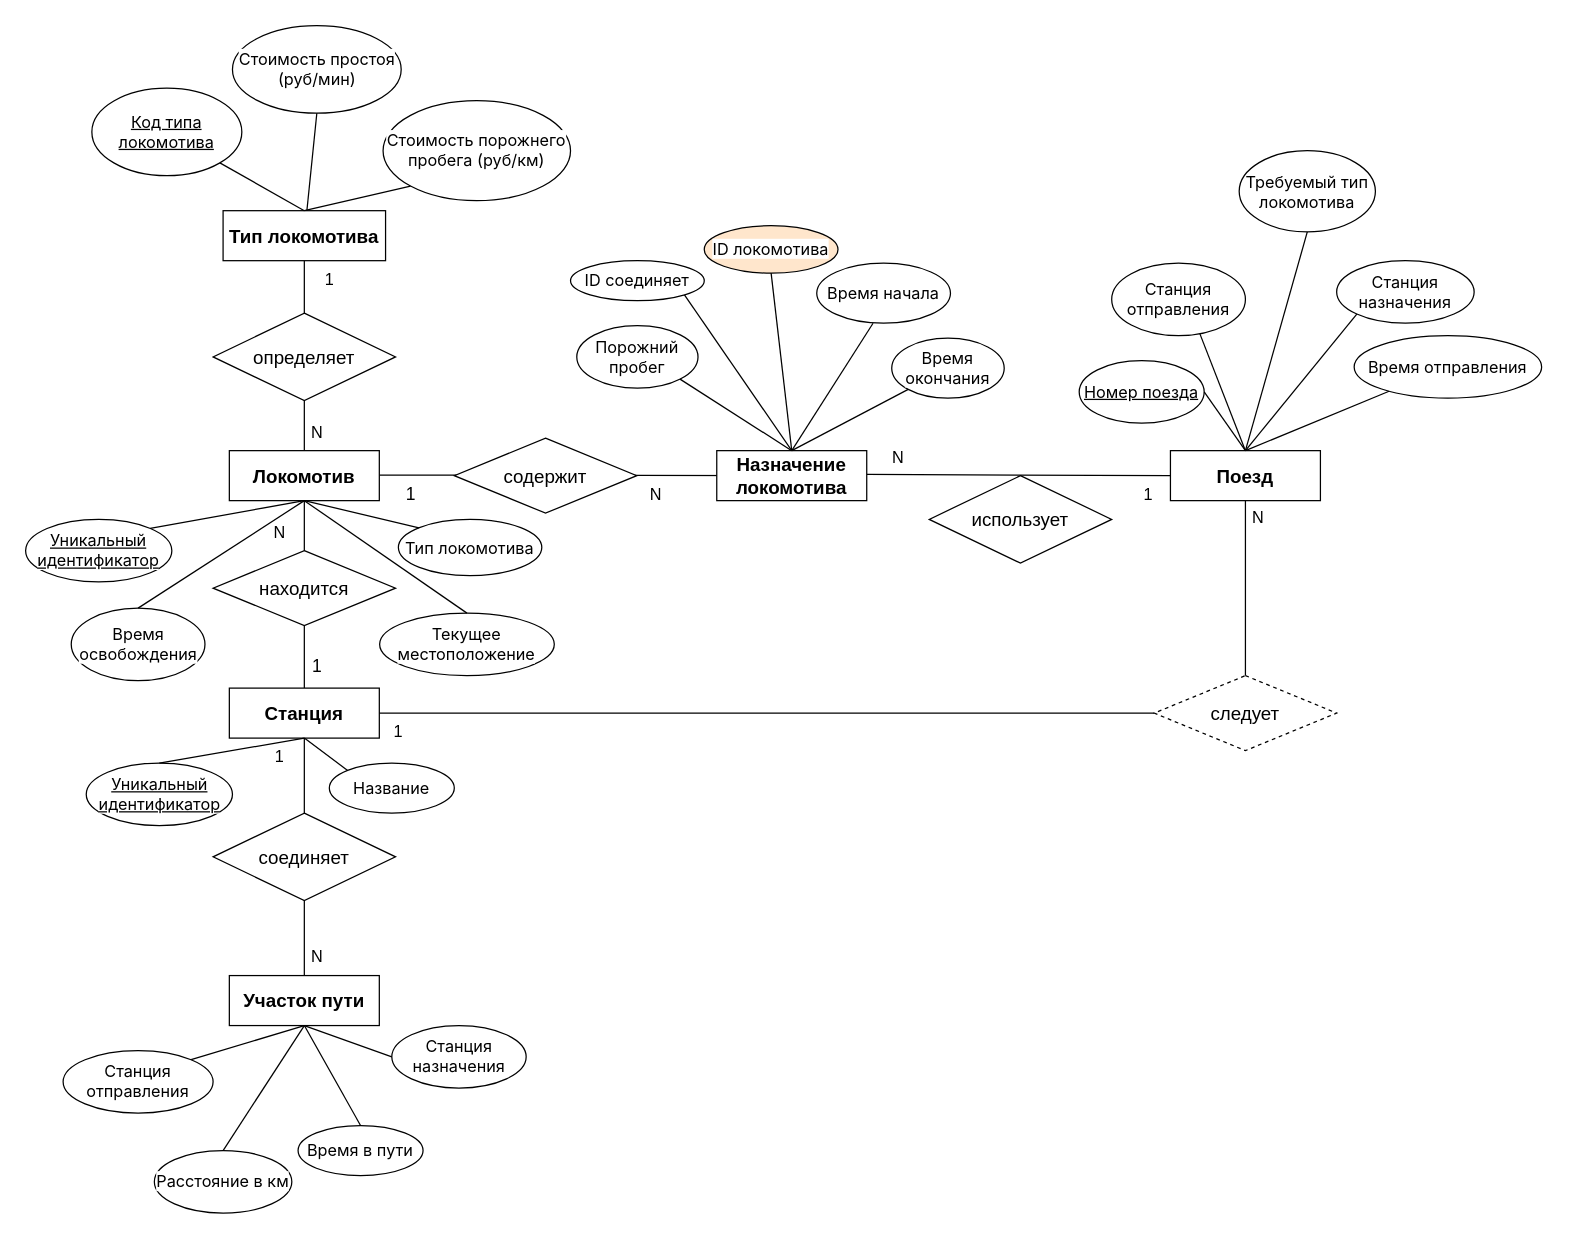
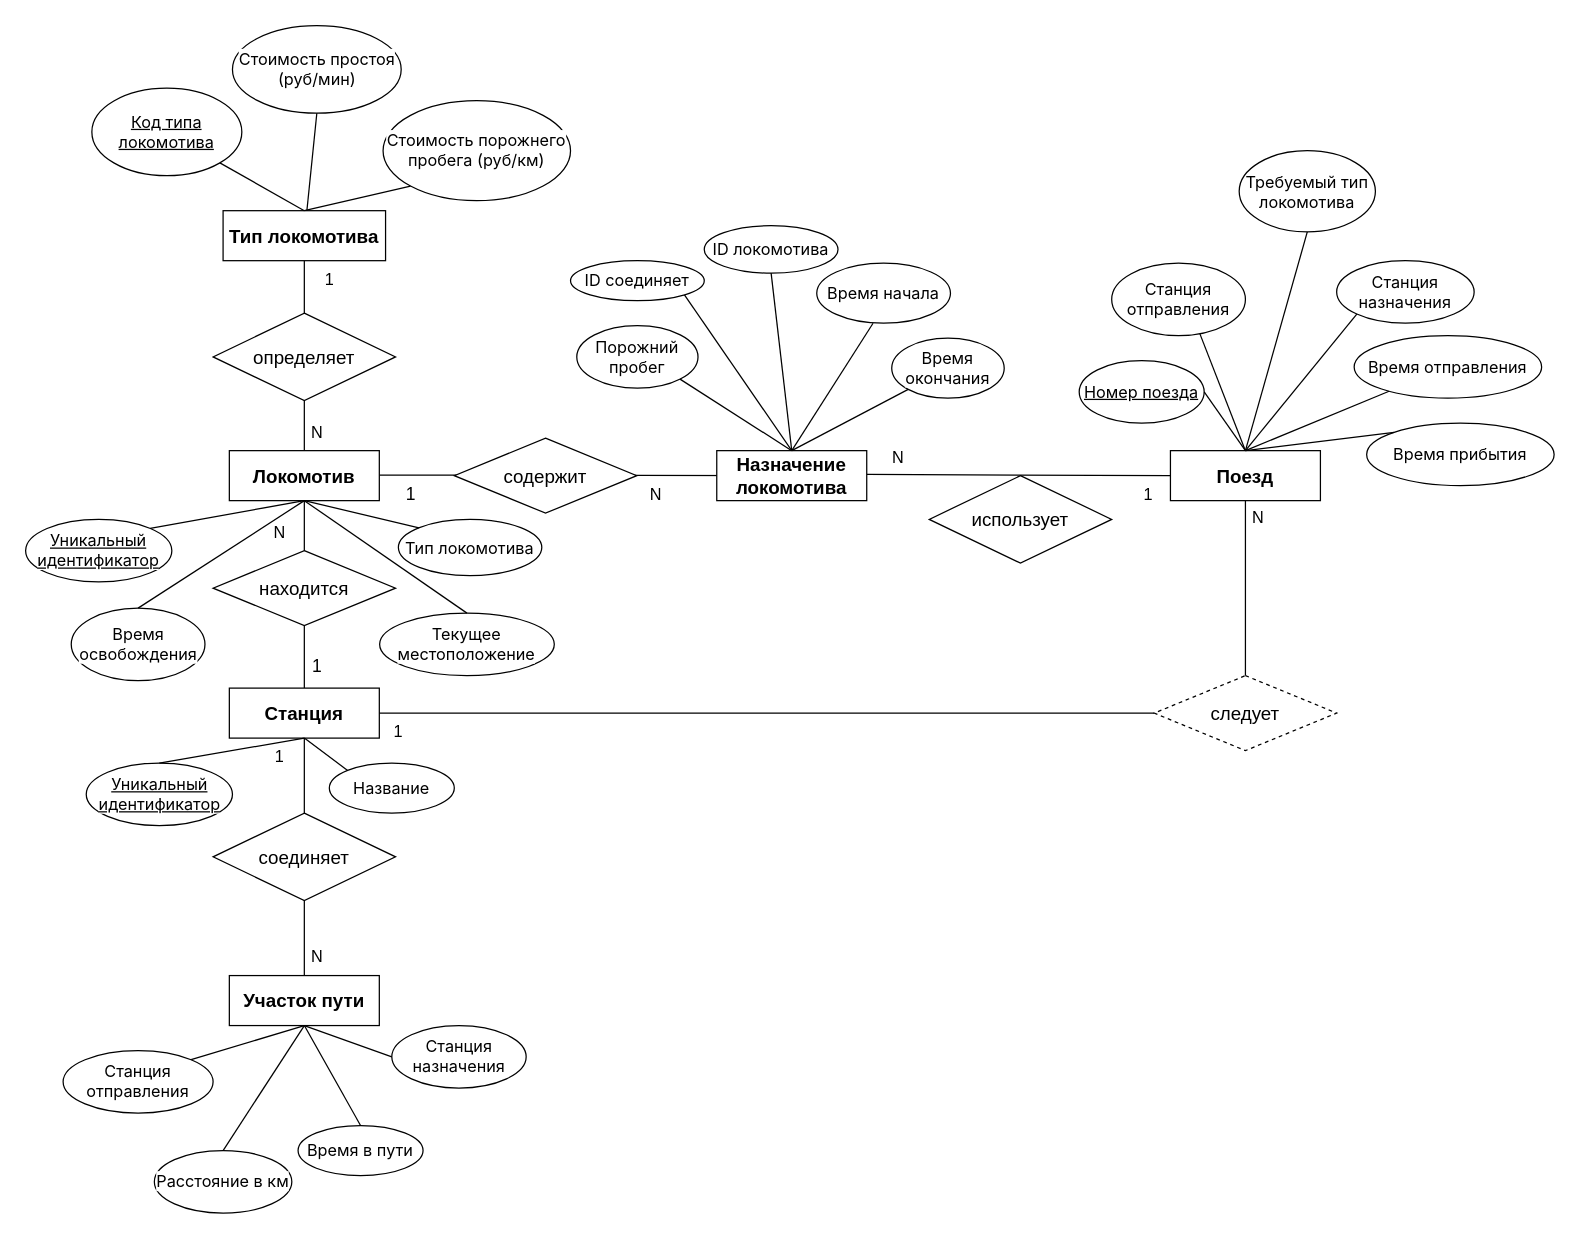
node "ID локомотива": fillcolor #ffe6cc -> #ffffff
edge "Время прибытия" -- "Поезд": added
node "Время прибытия": added
